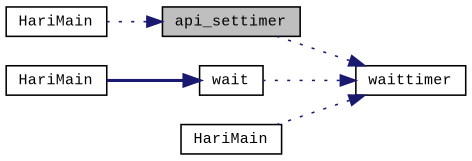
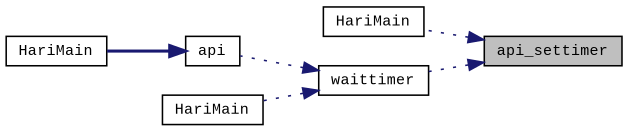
edge "api_settimer" -> "waittimer": reversed
node "wait": label "wait" -> "api"
